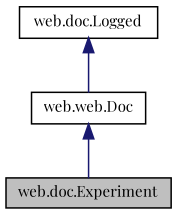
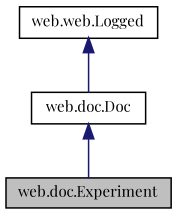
node "web.doc.Logged": label "web.doc.Logged" -> "web.web.Logged"
node "web.web.Doc": label "web.web.Doc" -> "web.doc.Doc"
